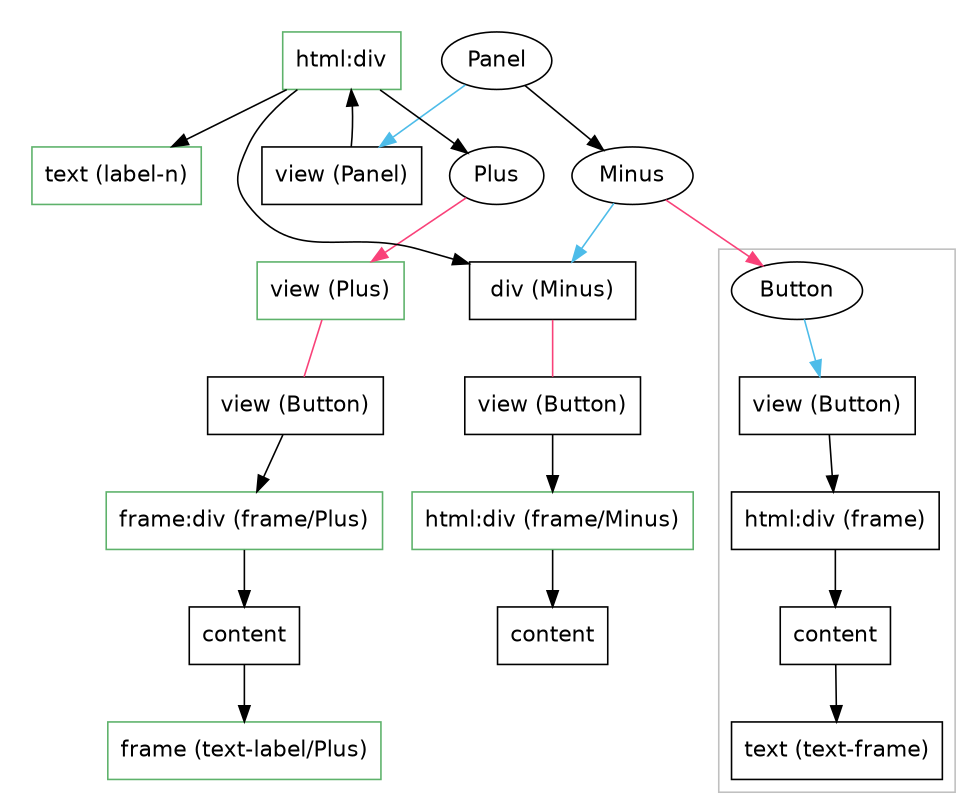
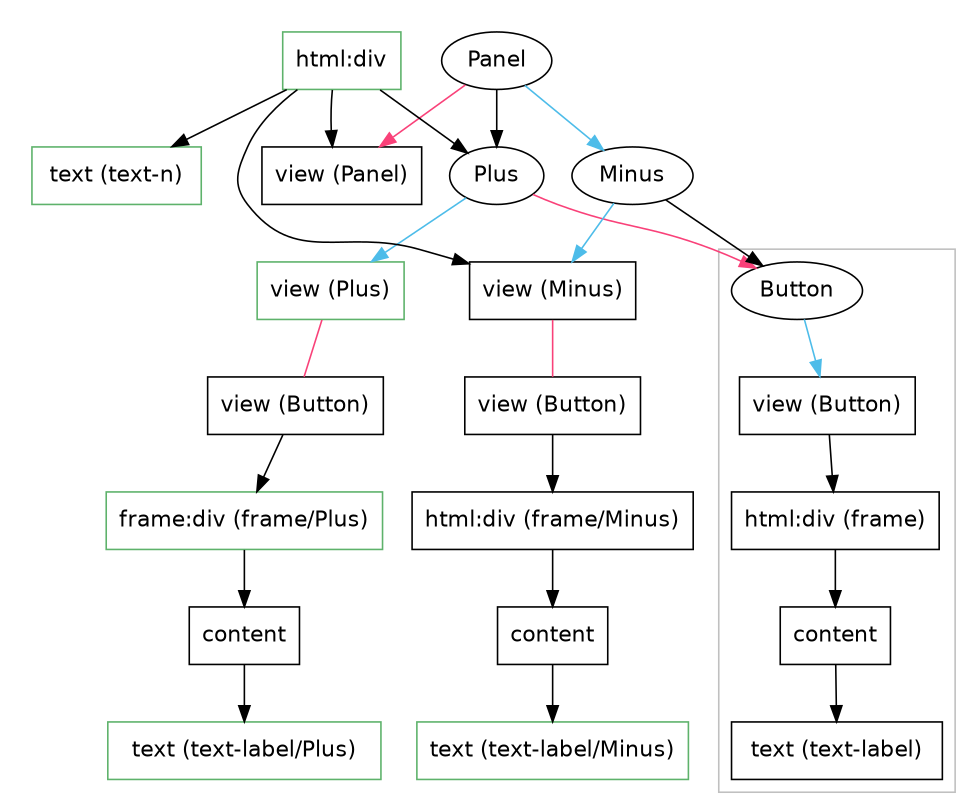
edge "Panel" -> "Plus": added
edge "Panel" -> "view (Panel)": color #4dbce9 -> #f94179
edge "Panel" -> "Minus": color black -> #4dbce9
edge "view (Panel)" -> "html:div": reversed
node "text (label-n)": label "text (label-n)" -> "text (text-n)"
edge "Plus" -> "view (Plus)": color #f94179 -> #4dbce9
edge "Plus" -> "Button": added
edge "Minus" -> "Button": color #f94179 -> black
node "div (Minus)": label "div (Minus)" -> "view (Minus)"
node "html:div (frame/Minus)": color #5eb26b -> black
node "frame (text-label/Plus)": label "frame (text-label/Plus)" -> "text (text-label/Plus)"
node "text (text-label/Minus)": added
node "text (text-frame)": label "text (text-frame)" -> "text (text-label)"
